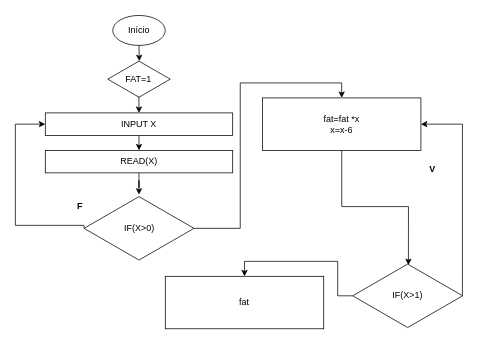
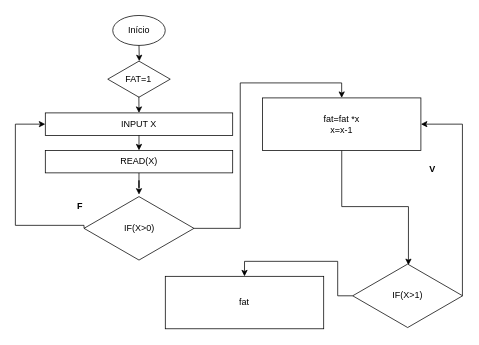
node "fat=fat *x x=x-6": label "fat=fat *x x=x-6" -> "fat=fat *x x=x-1"
